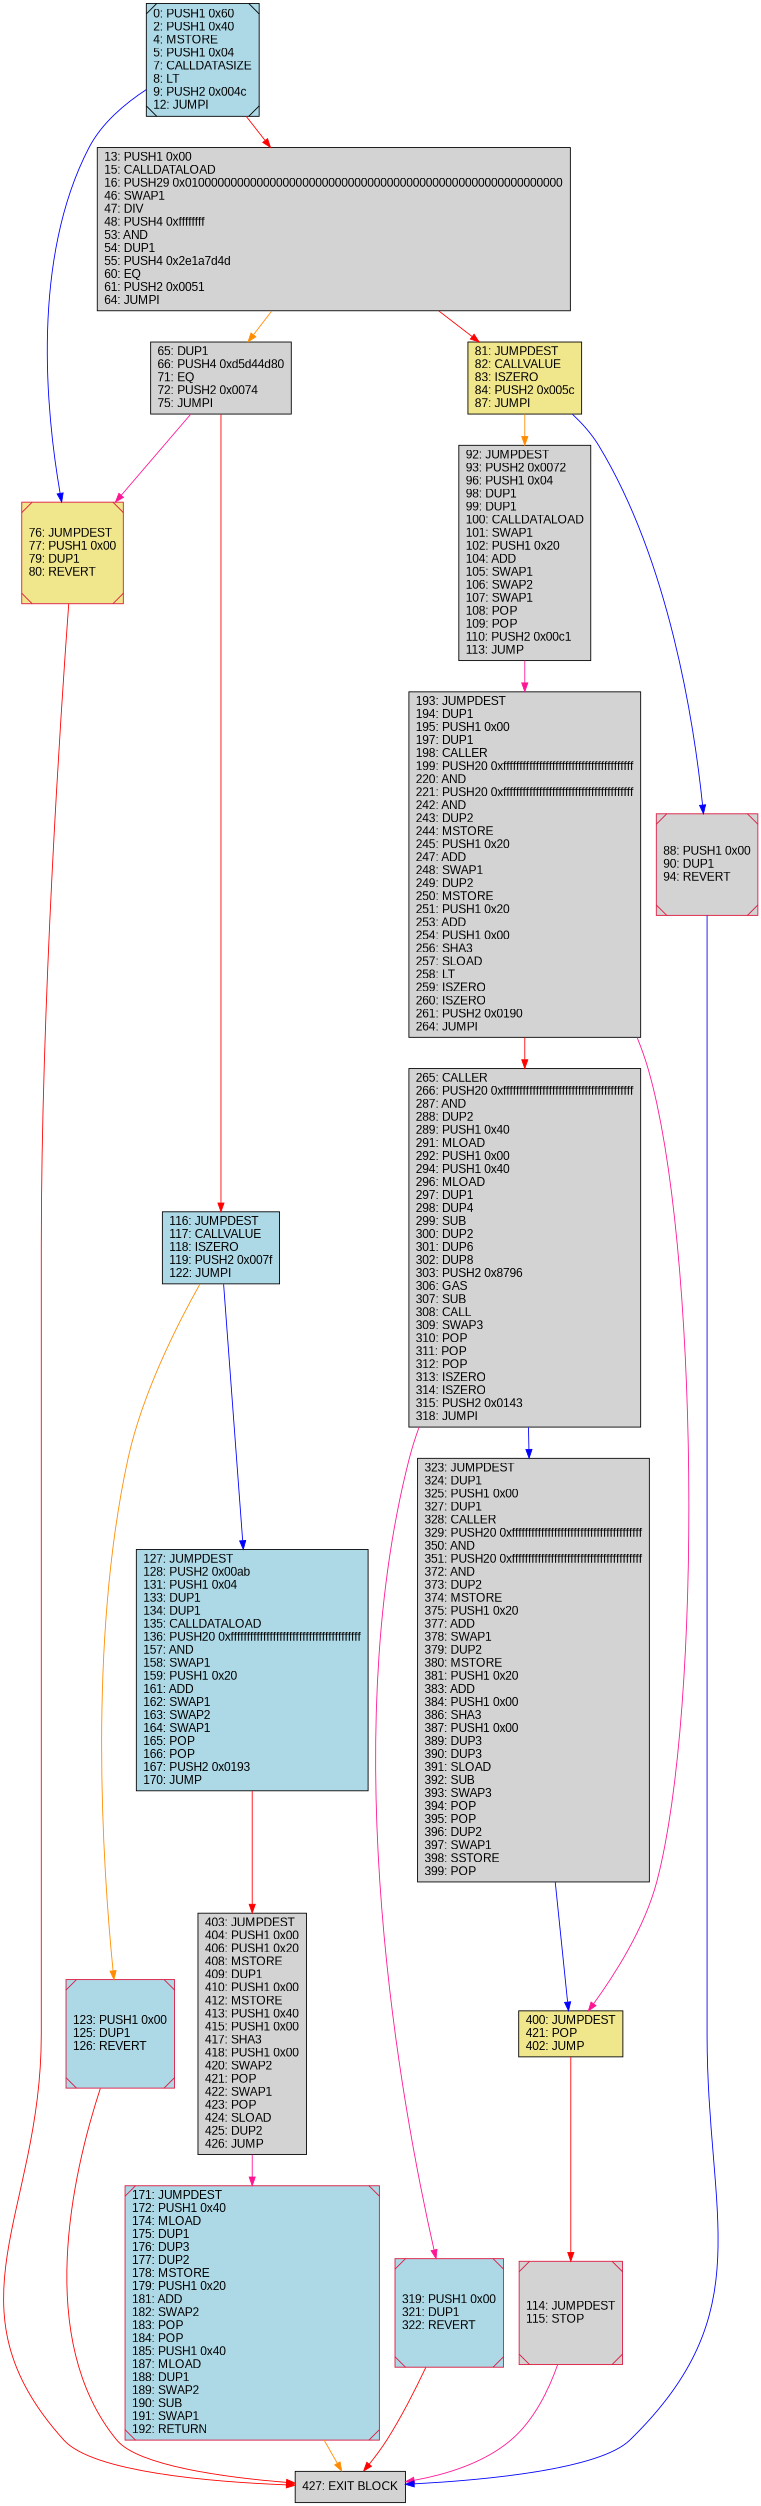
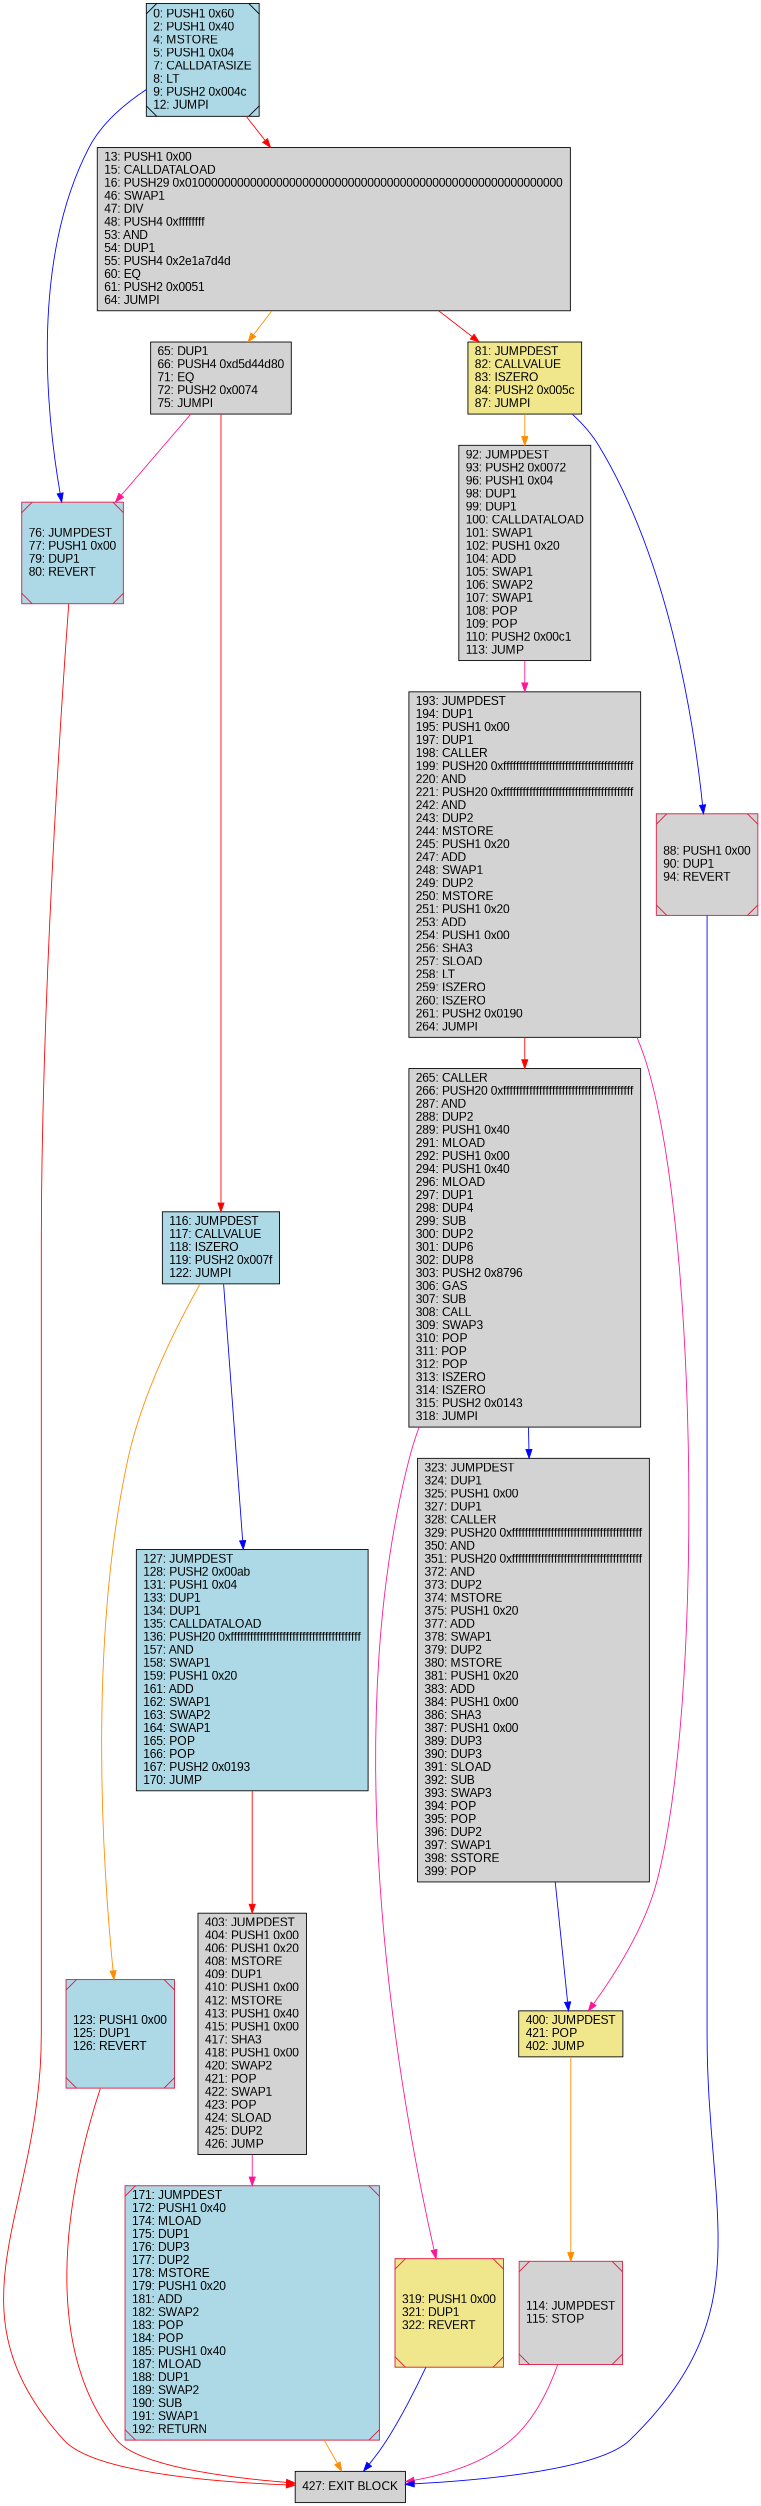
node "76: JUMPDEST 77: PUSH1 0x00 79: DUP1 80: REVERT": fillcolor khaki -> lightblue
edge "400: JUMPDEST 421: POP 402: JUMP" -> "114: JUMPDEST 115: STOP": color red -> darkorange
node "319: PUSH1 0x00 321: DUP1 322: REVERT": fillcolor lightblue -> khaki
edge "319: PUSH1 0x00 321: DUP1 322: REVERT" -> "427: EXIT BLOCK": color red -> blue
